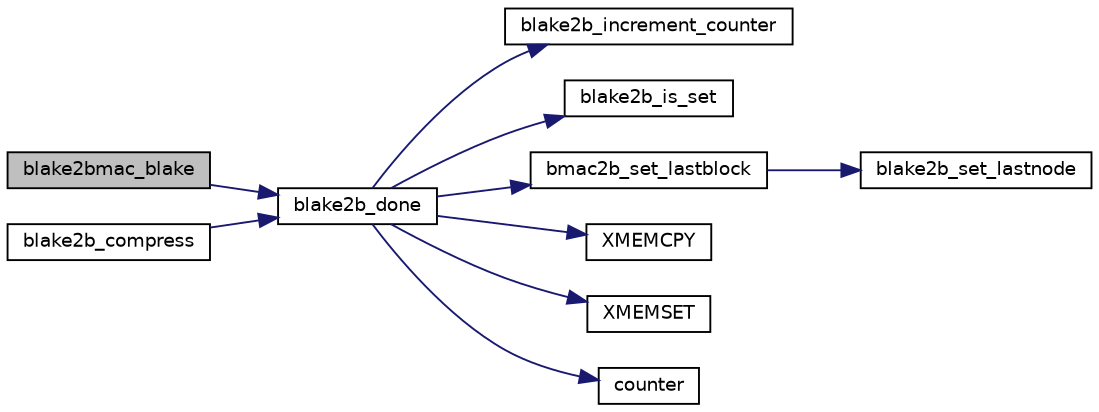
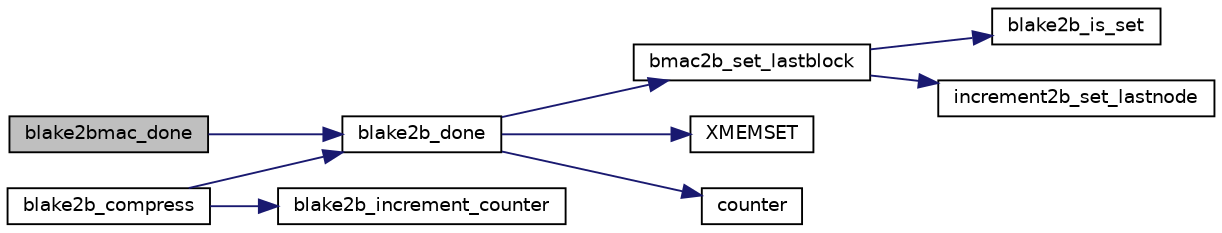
edge "blake2b_done" -> "blake2b_increment_counter": now "blake2b_compress" -> "blake2b_increment_counter"
edge "blake2b_done" -> "blake2b_is_set": now "bmac2b_set_lastblock" -> "blake2b_is_set"
node "blake2bmac_blake": label "blake2bmac_blake" -> "blake2bmac_done"
node "blake2b_set_lastnode": label "blake2b_set_lastnode" -> "increment2b_set_lastnode"
node "XMEMCPY": removed
